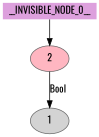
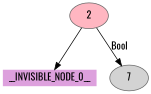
edge "__INVISIBLE_NODE_0__" -> "2": reversed
node "1": label "1" -> "7"
